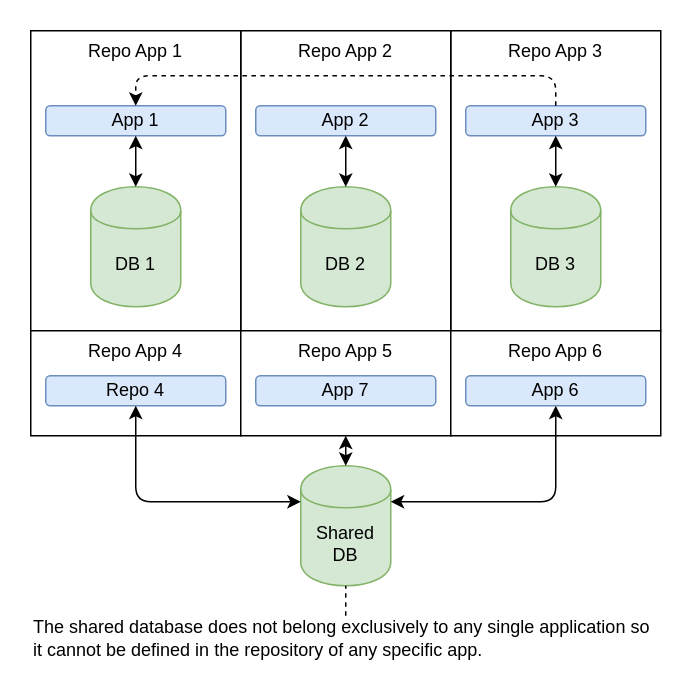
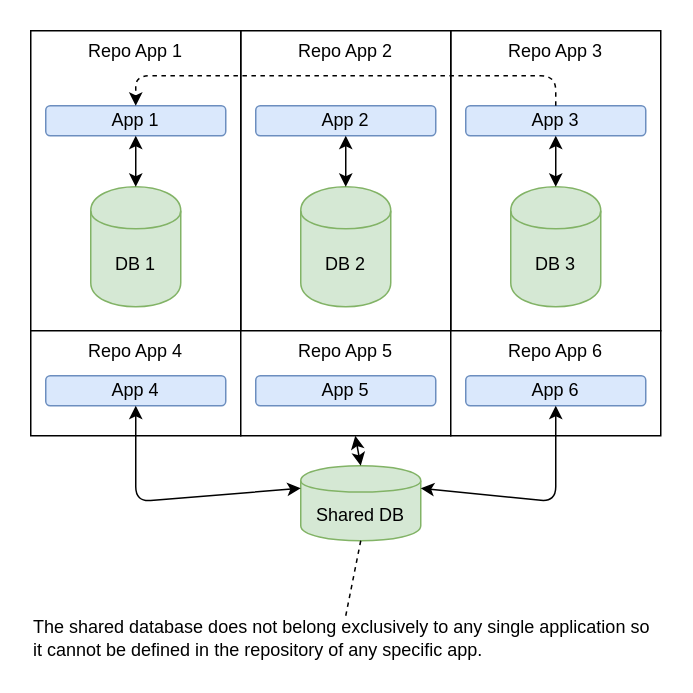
node "Repo 4": label "Repo 4" -> "App 4"
node "App 7": label "App 7" -> "App 5"
node "Shared DB": size 90x120 -> 120x75
